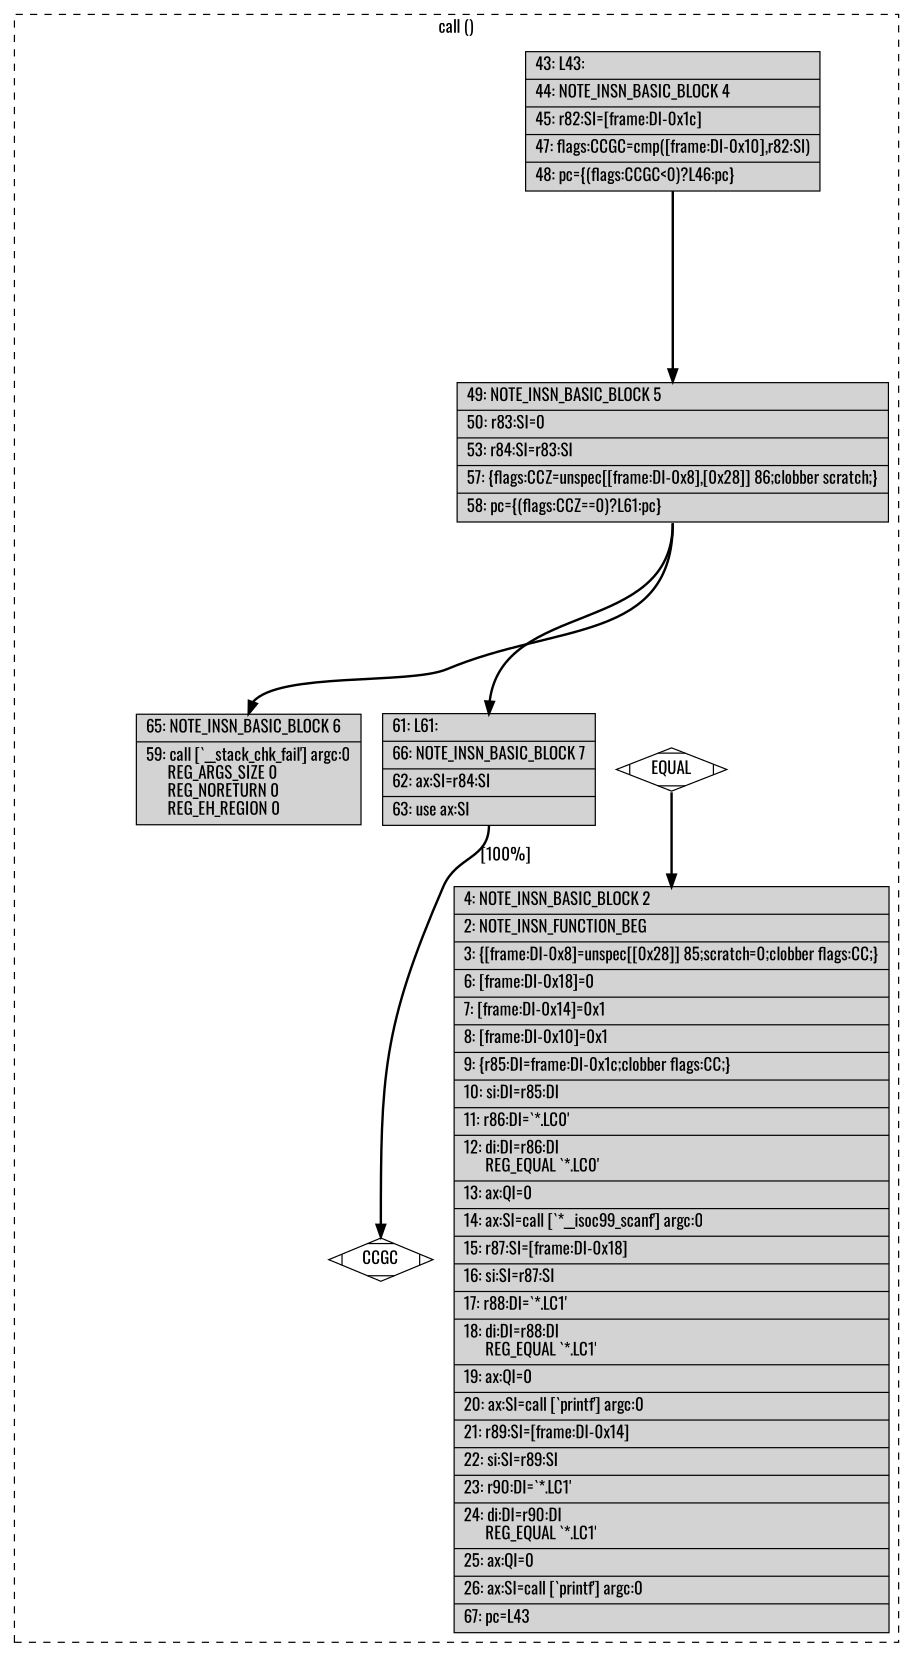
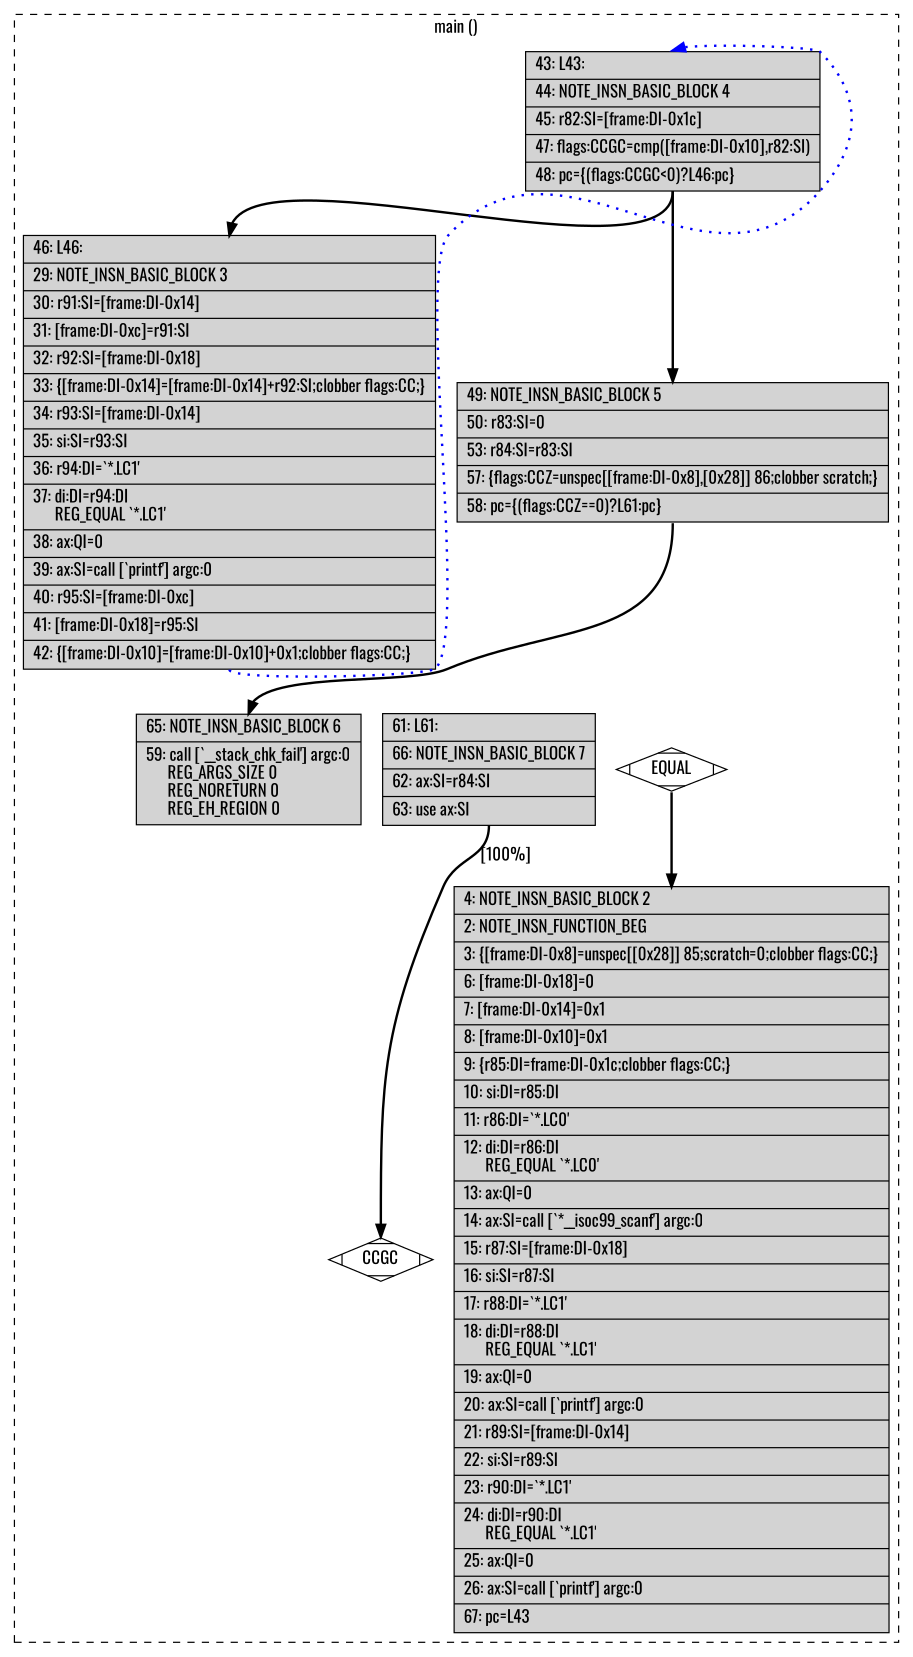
cluster "call ()": label "call ()" -> "main ()"
node "46: L46:": added
edge "49: NOTE_INSN_BASIC_BLOCK 5" -> "61: L61:": removed
